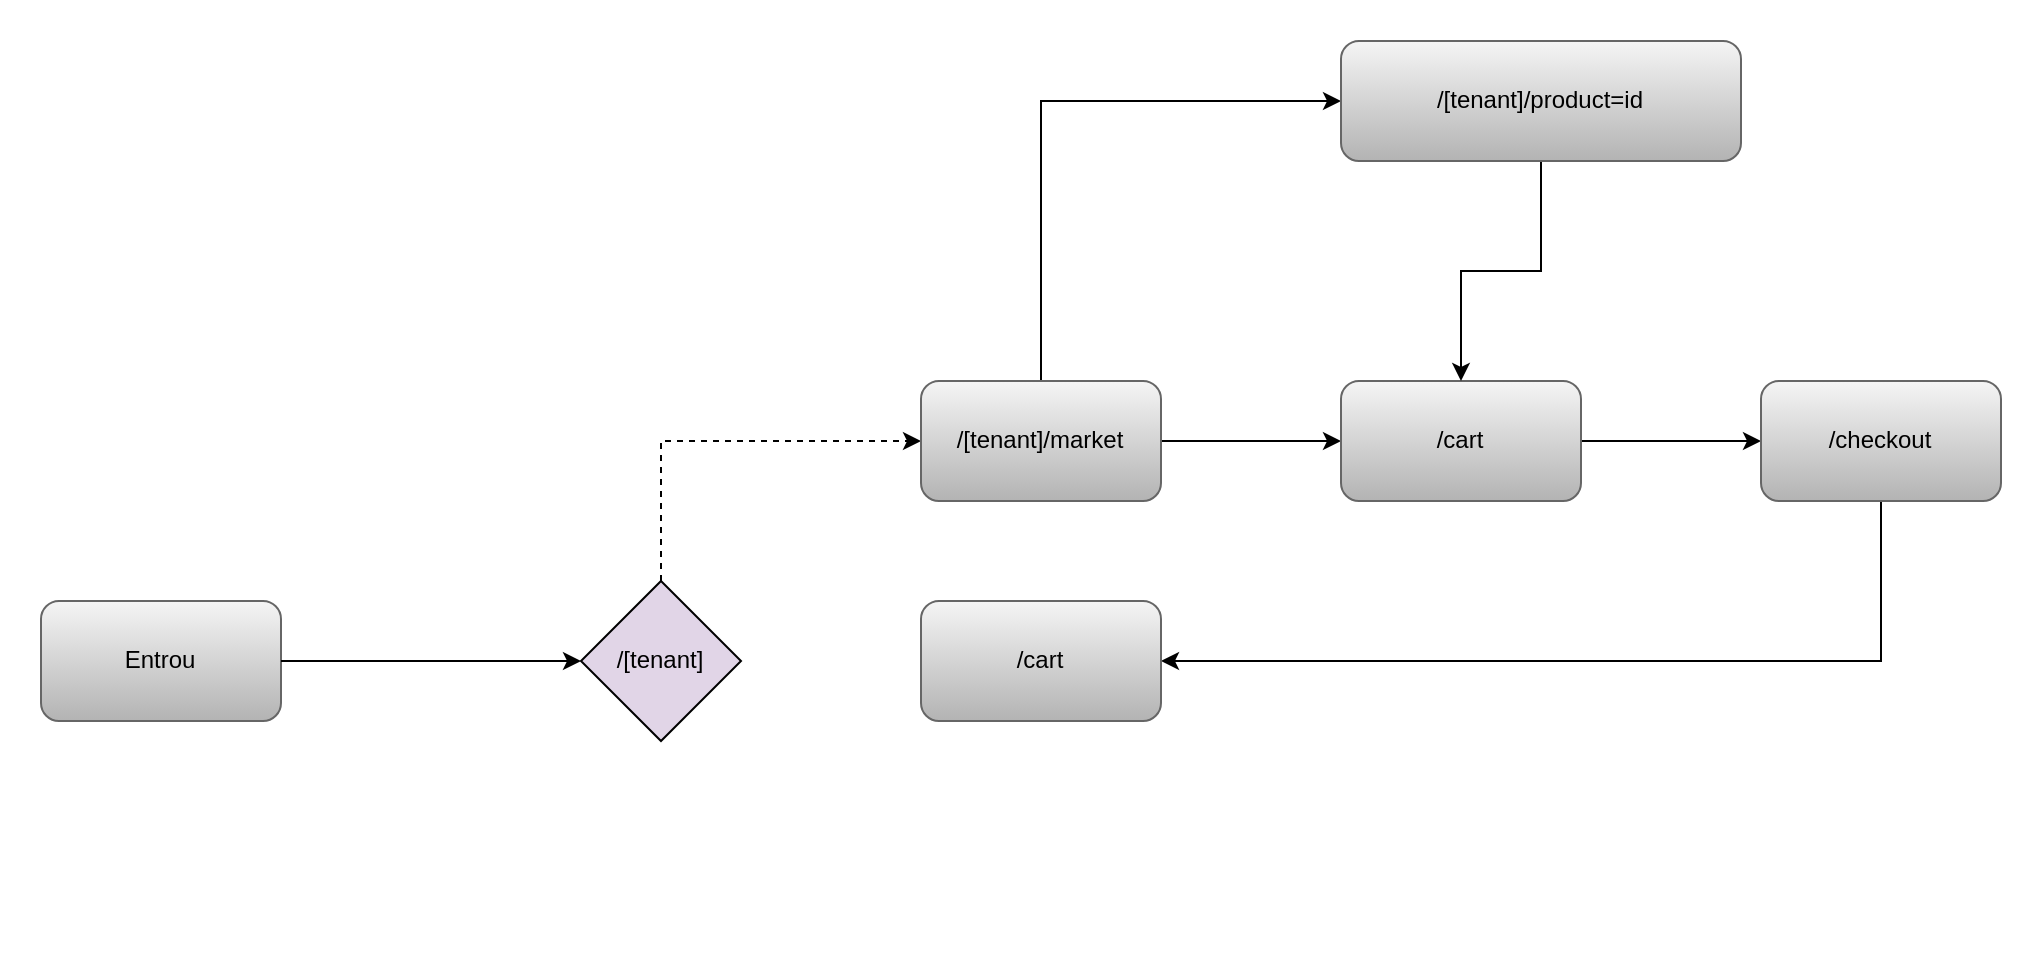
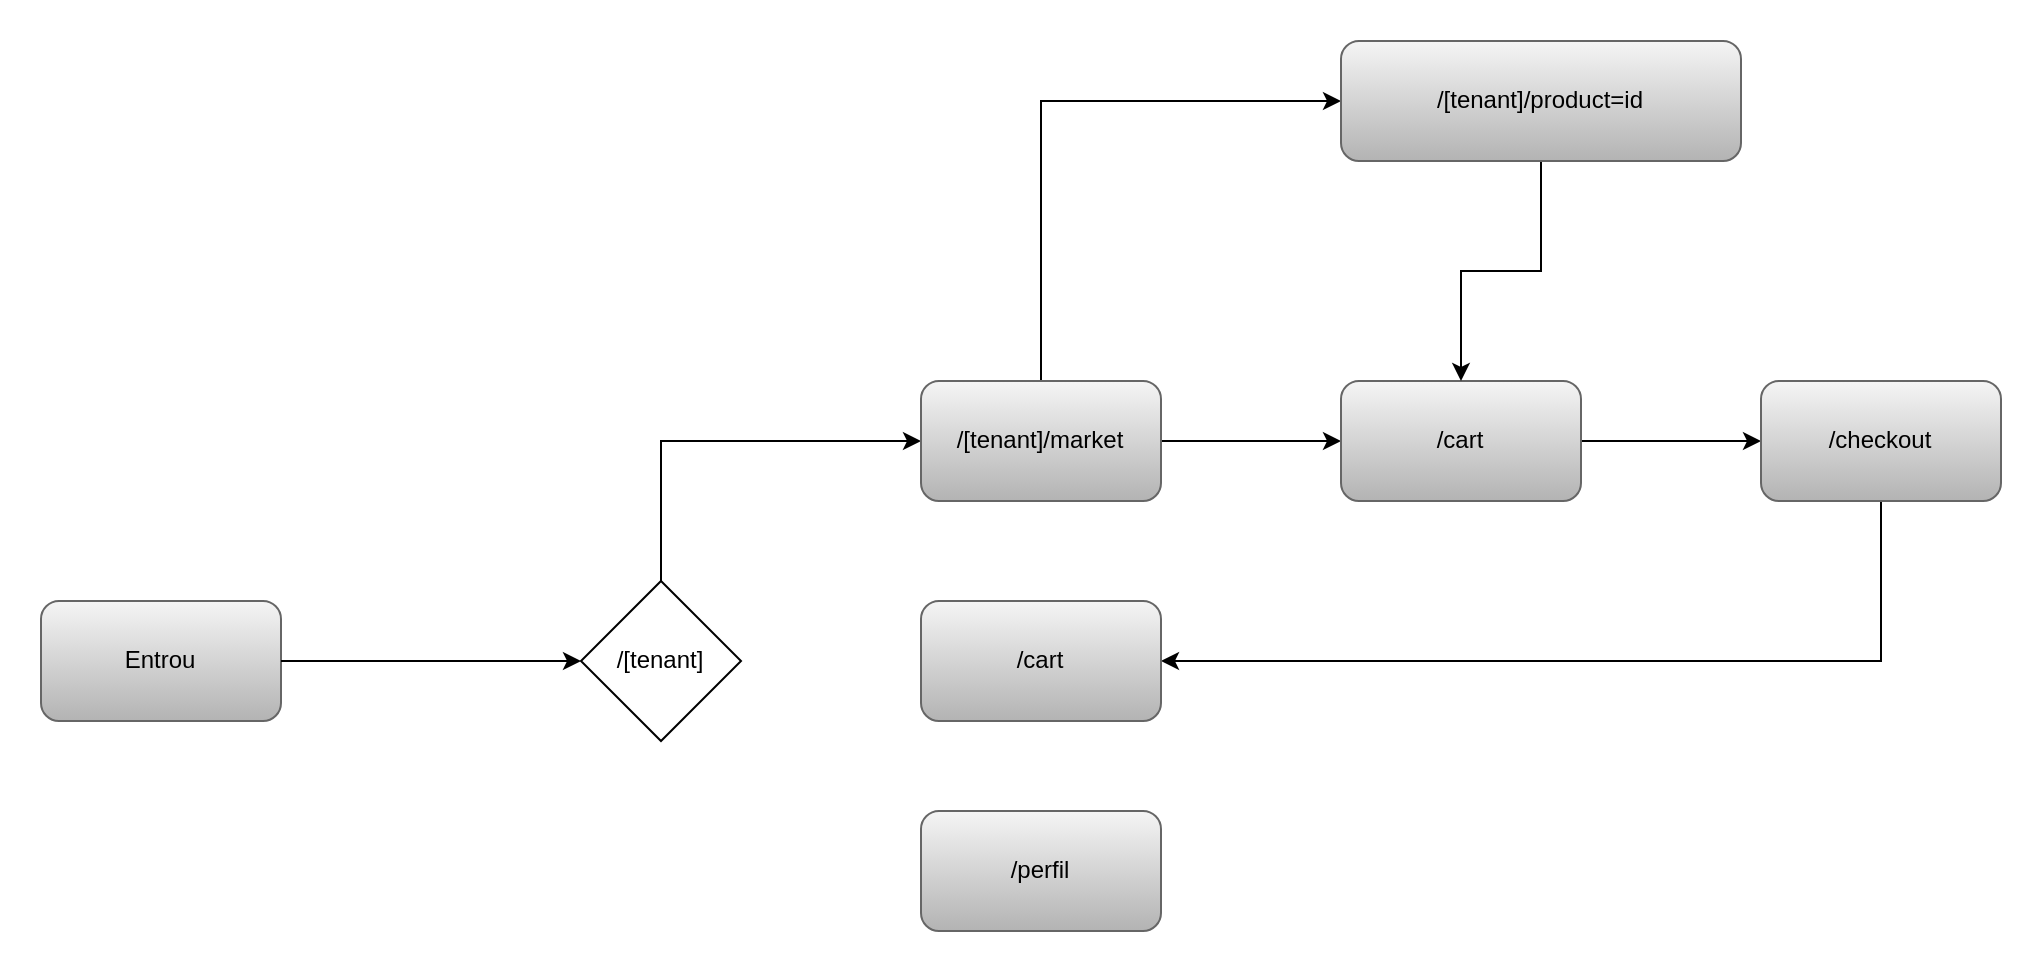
edge "/[tenant]" -> "/[tenant]/market": style dashed -> solid
node "/[tenant]": fillcolor #e1d5e7 -> #ffffff
node "/perfil": added
